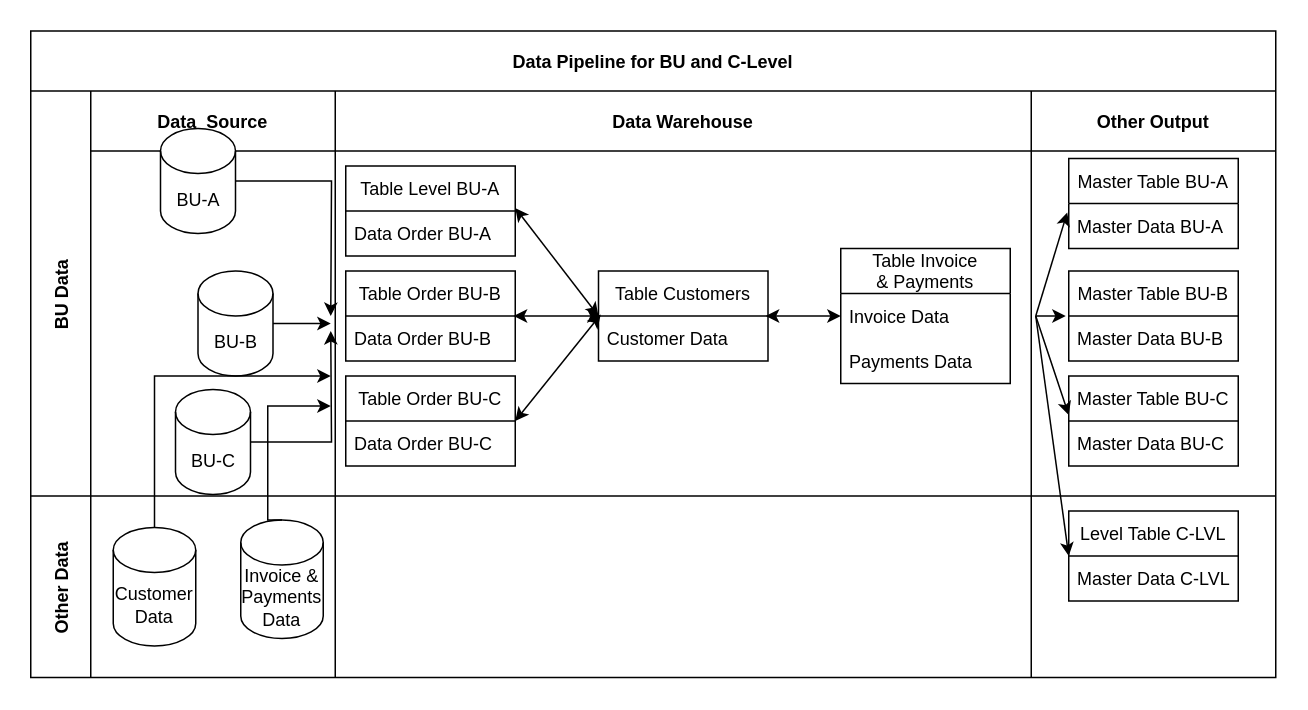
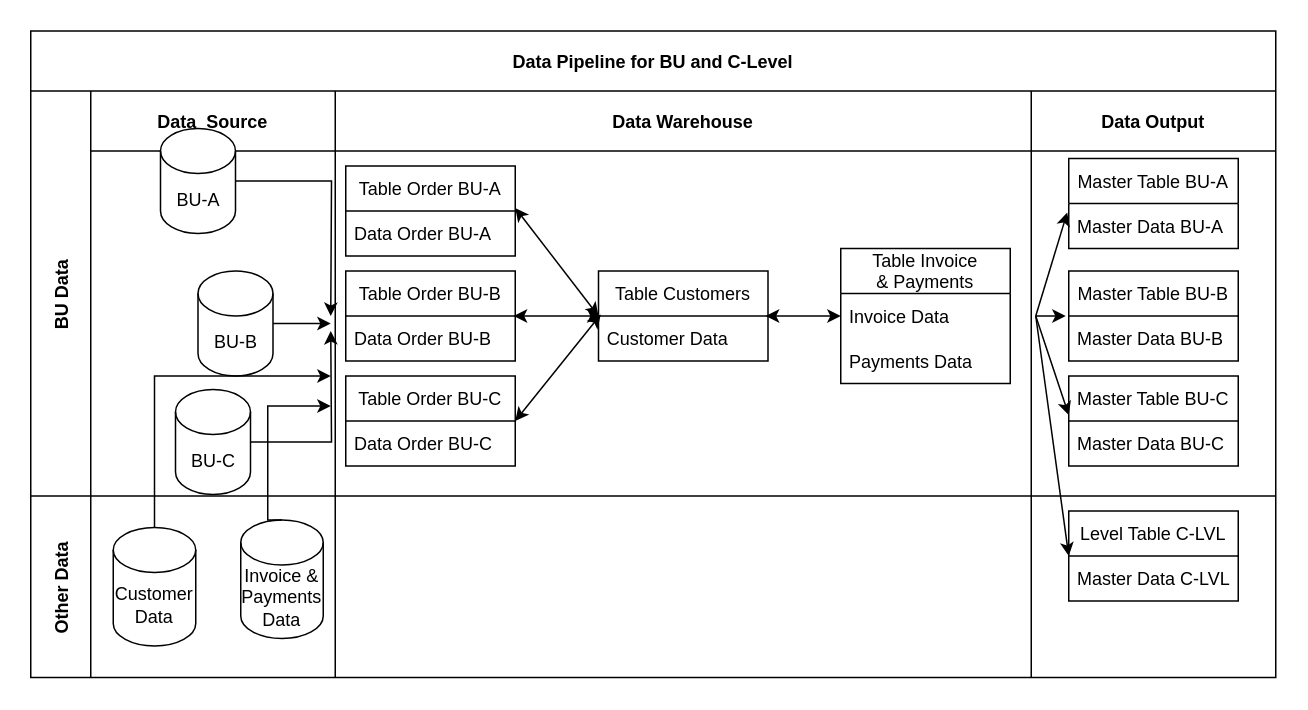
node "Other Output": label "Other Output" -> "Data Output"
node "Table Level BU-A": label "Table Level BU-A" -> "Table Order BU-A"
